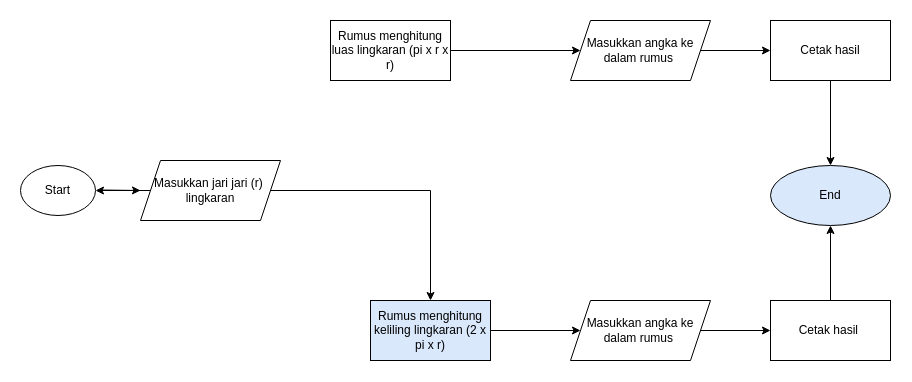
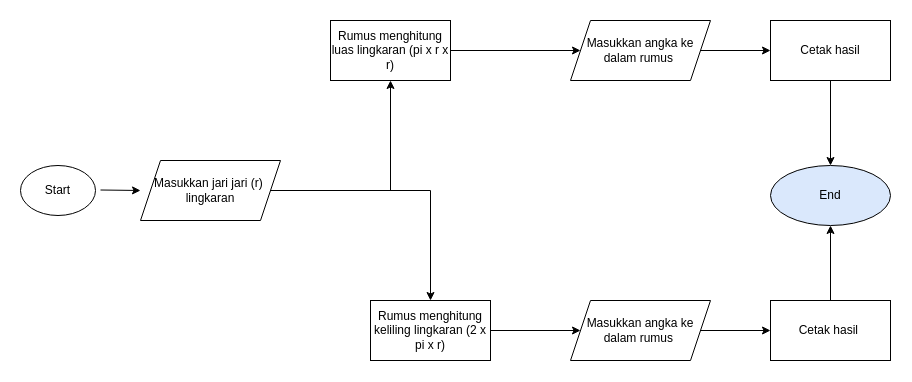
edge "Masukkan jari jari (r) lingkaran" -> "Start": now "Masukkan jari jari (r) lingkaran" -> "Rumus menghitung luas lingkaran (pi x r x r)"
node "Rumus menghitung keliling lingkaran (2 x pi x r)": fillcolor #dae8fc -> #ffffff
